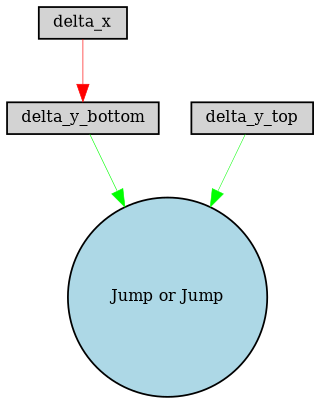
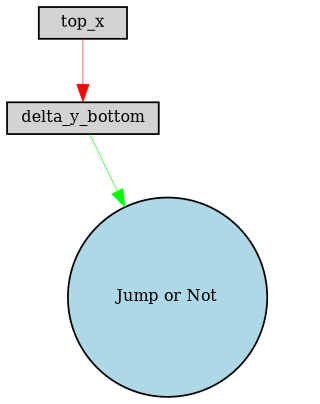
node "delta_x": label "delta_x" -> "top_x"
node "delta_y_top": removed
node "Jump or Jump": label "Jump or Jump" -> "Jump or Not"
